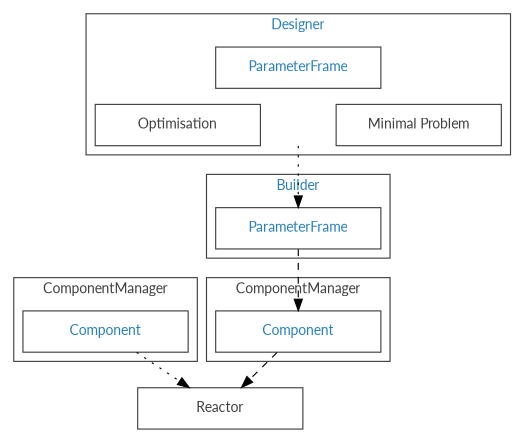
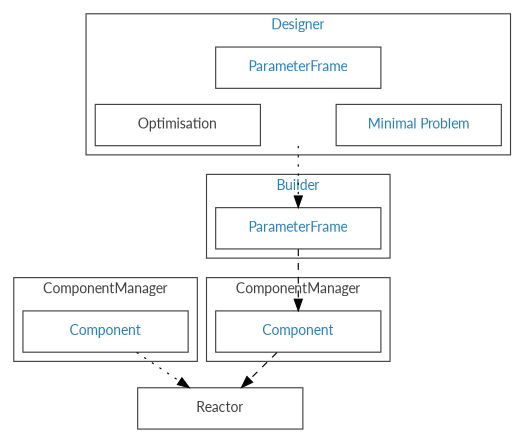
node "Minimal Problem": fontcolor #404040 -> #2980b9
